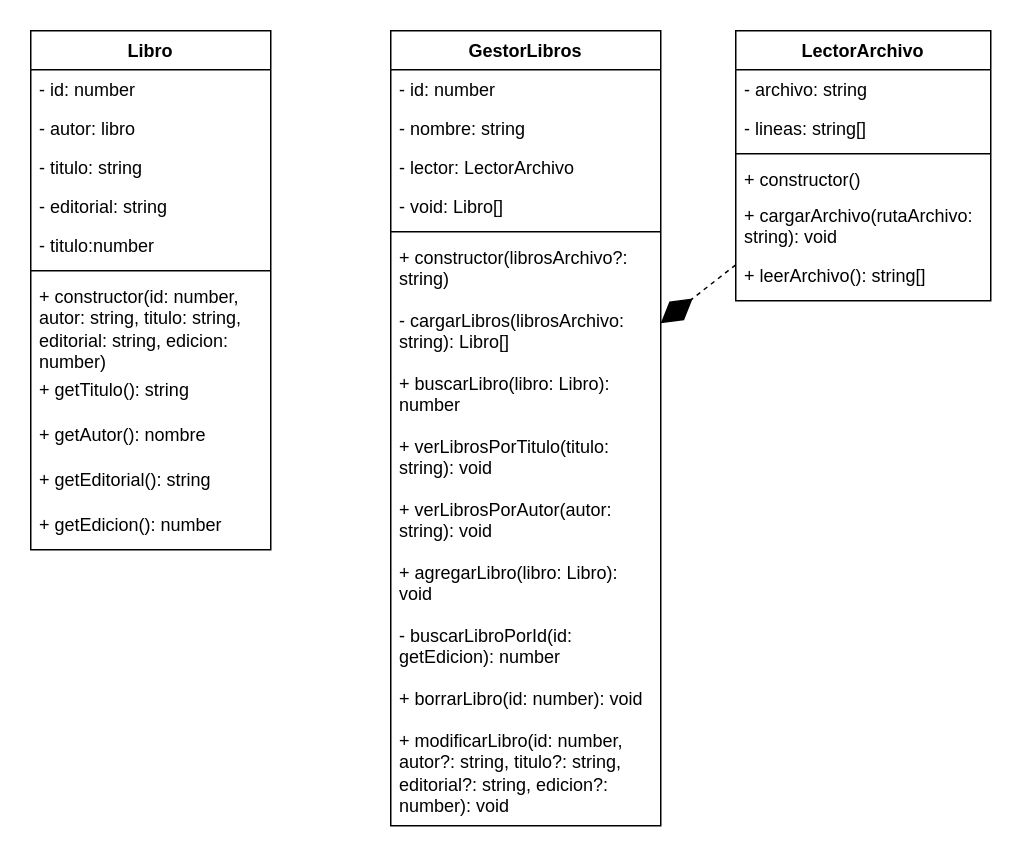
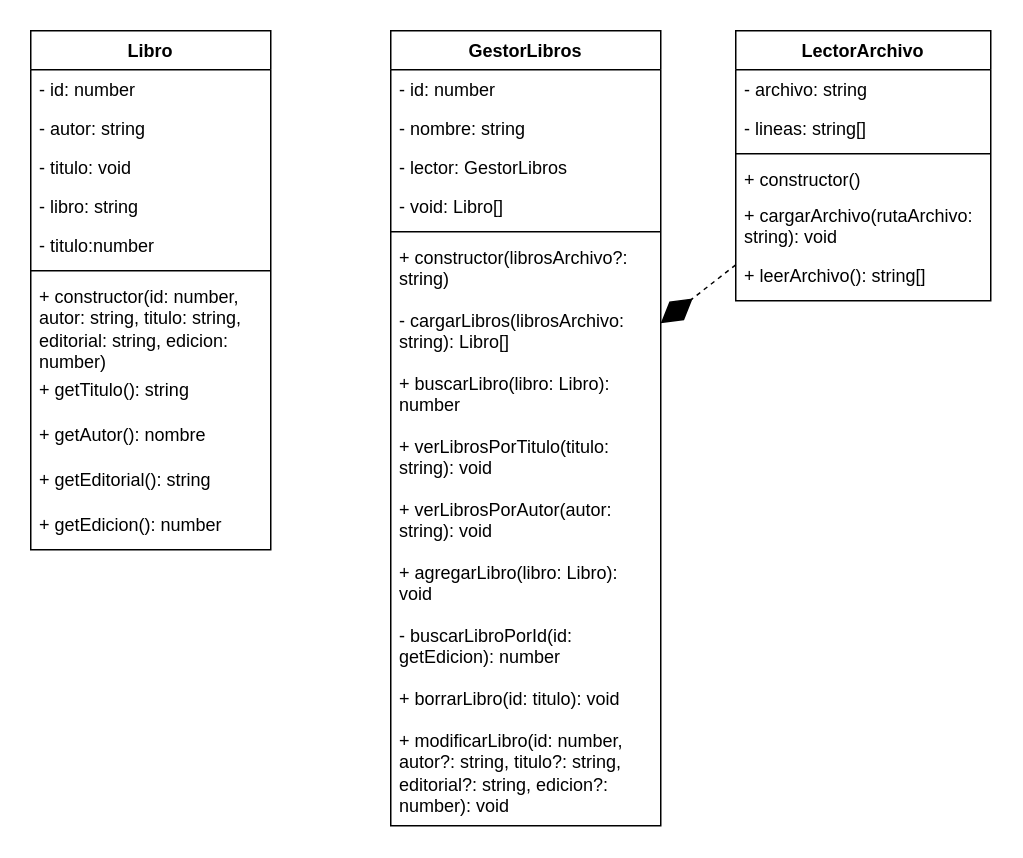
node "- autor: libro": label "- autor: libro" -> "- autor: string"
node "- titulo: string": label "- titulo: string" -> "- titulo: void"
node "- lector: LectorArchivo": label "- lector: LectorArchivo" -> "- lector: GestorLibros"
node "- editorial: string": label "- editorial: string" -> "- libro: string"
node "+ borrarLibro(id: number): void": label "+ borrarLibro(id: number): void" -> "+ borrarLibro(id: titulo): void"
